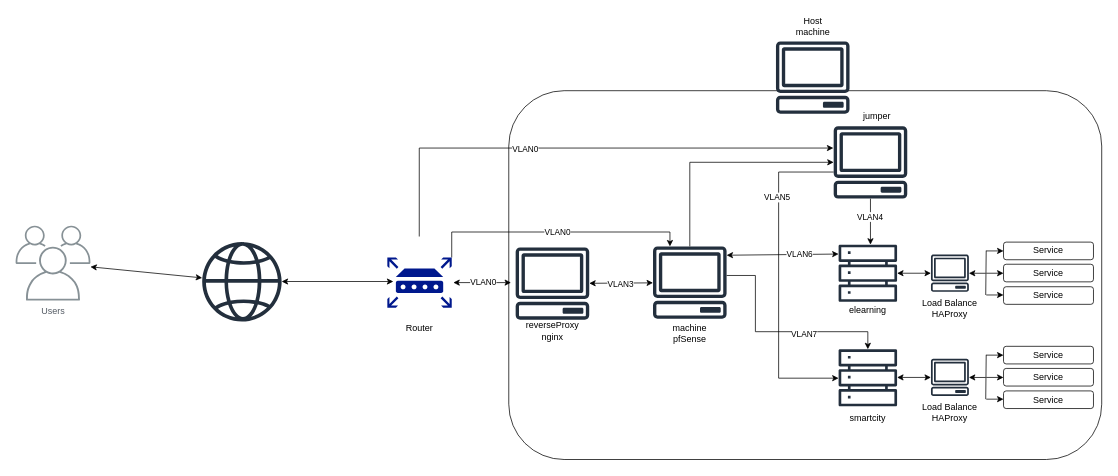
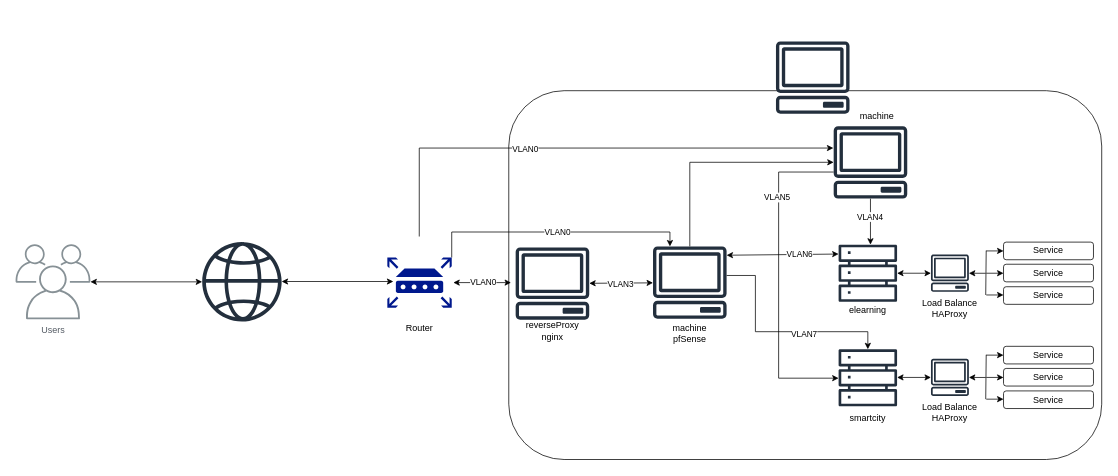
node "Host machine": removed
node "jumper": label "jumper" -> "machine"
node "Users": moved (53, 263) -> (53, 282)
